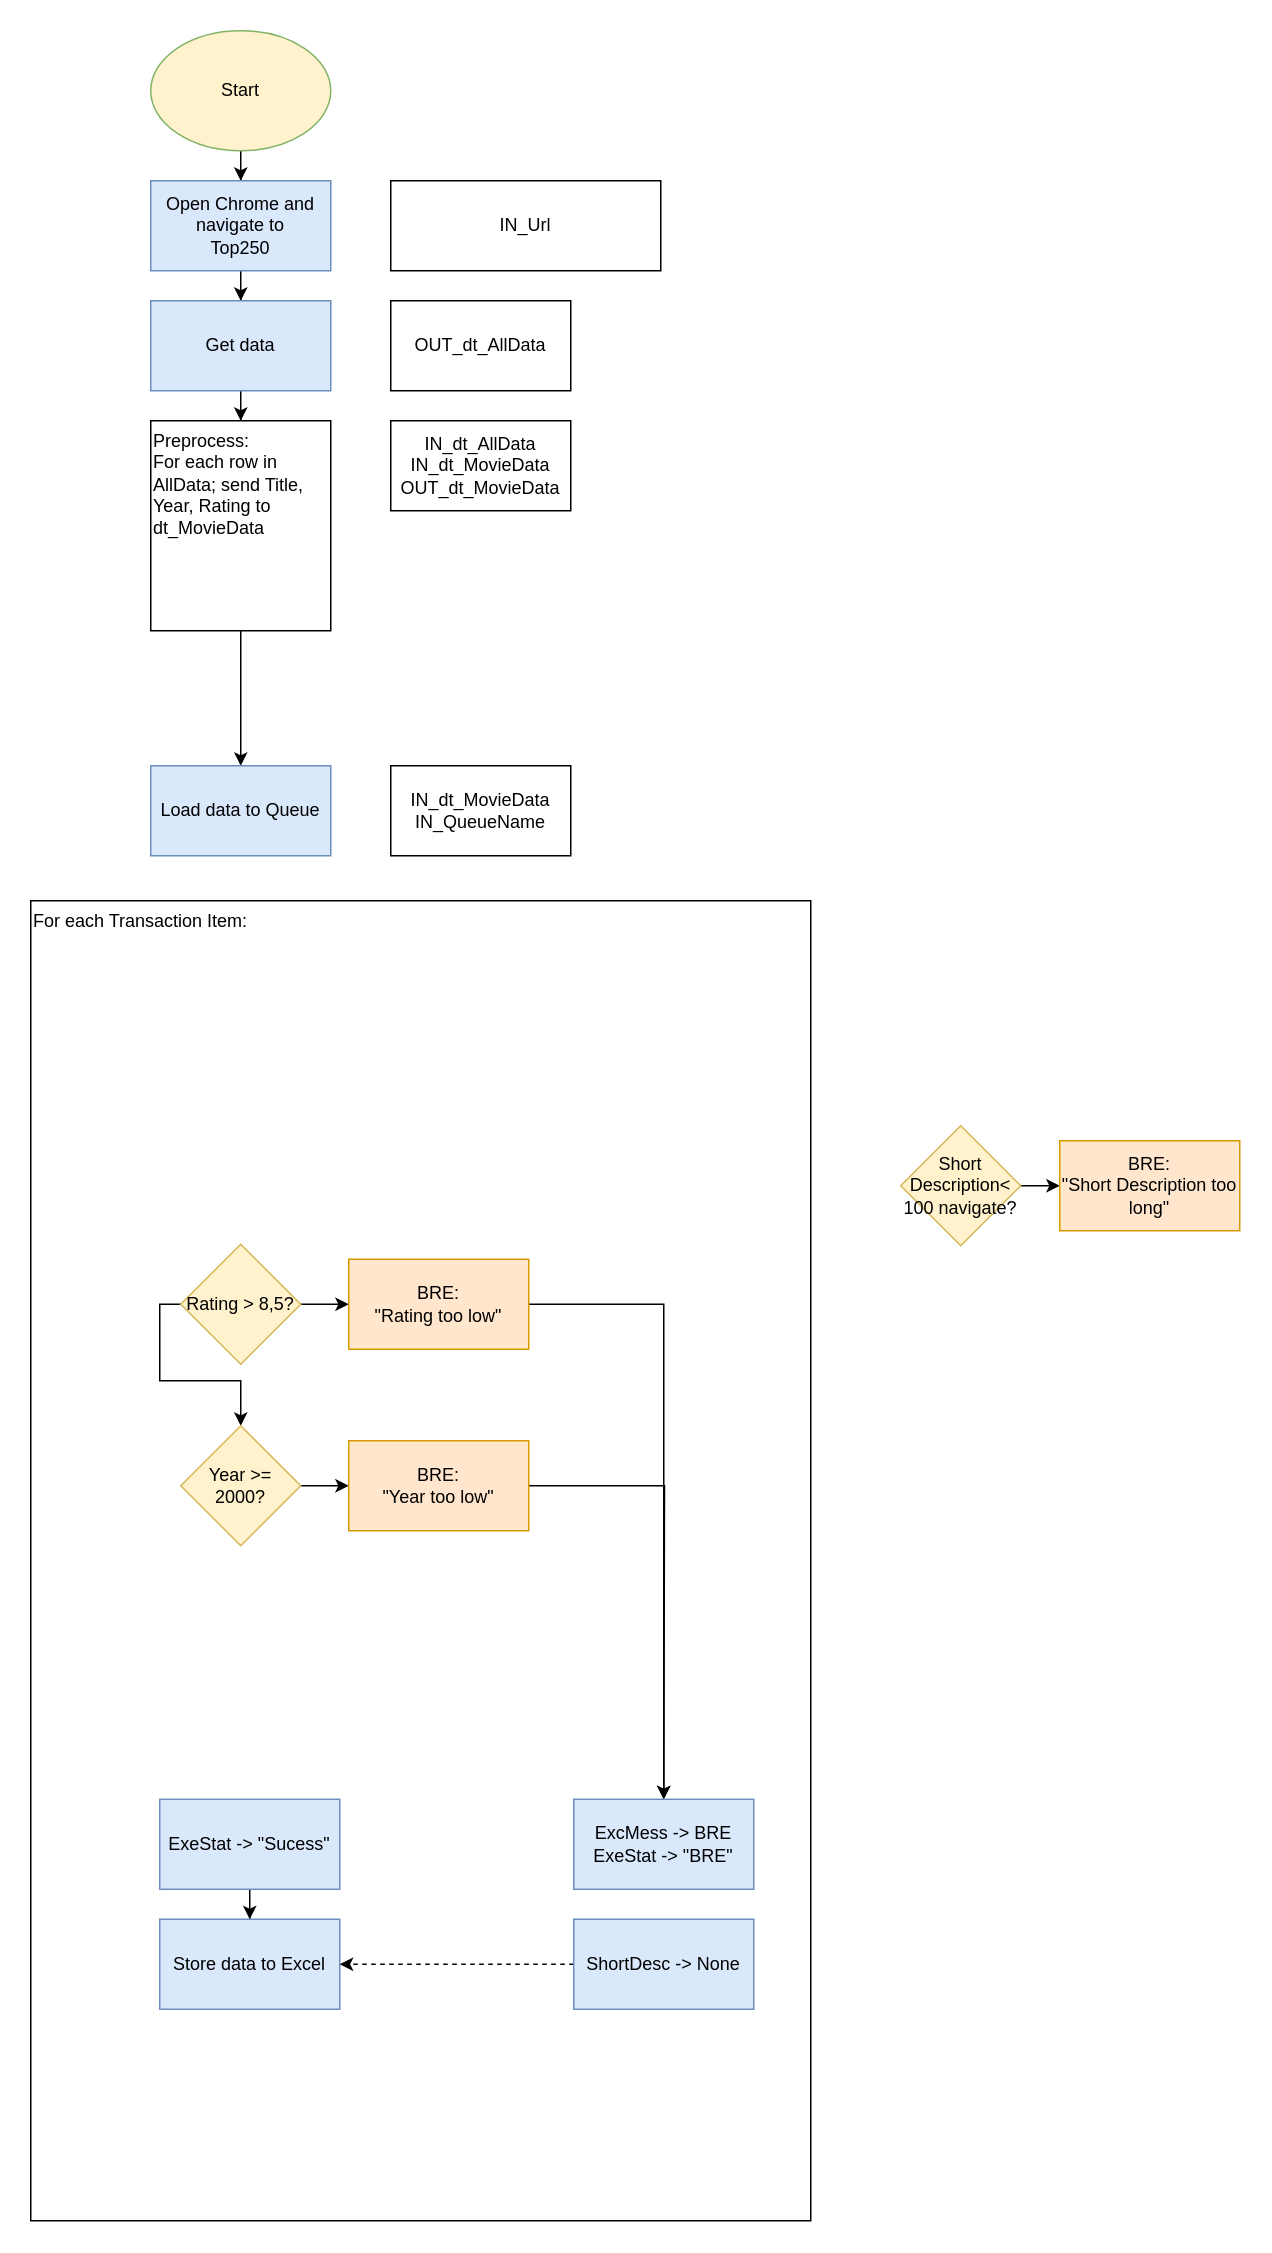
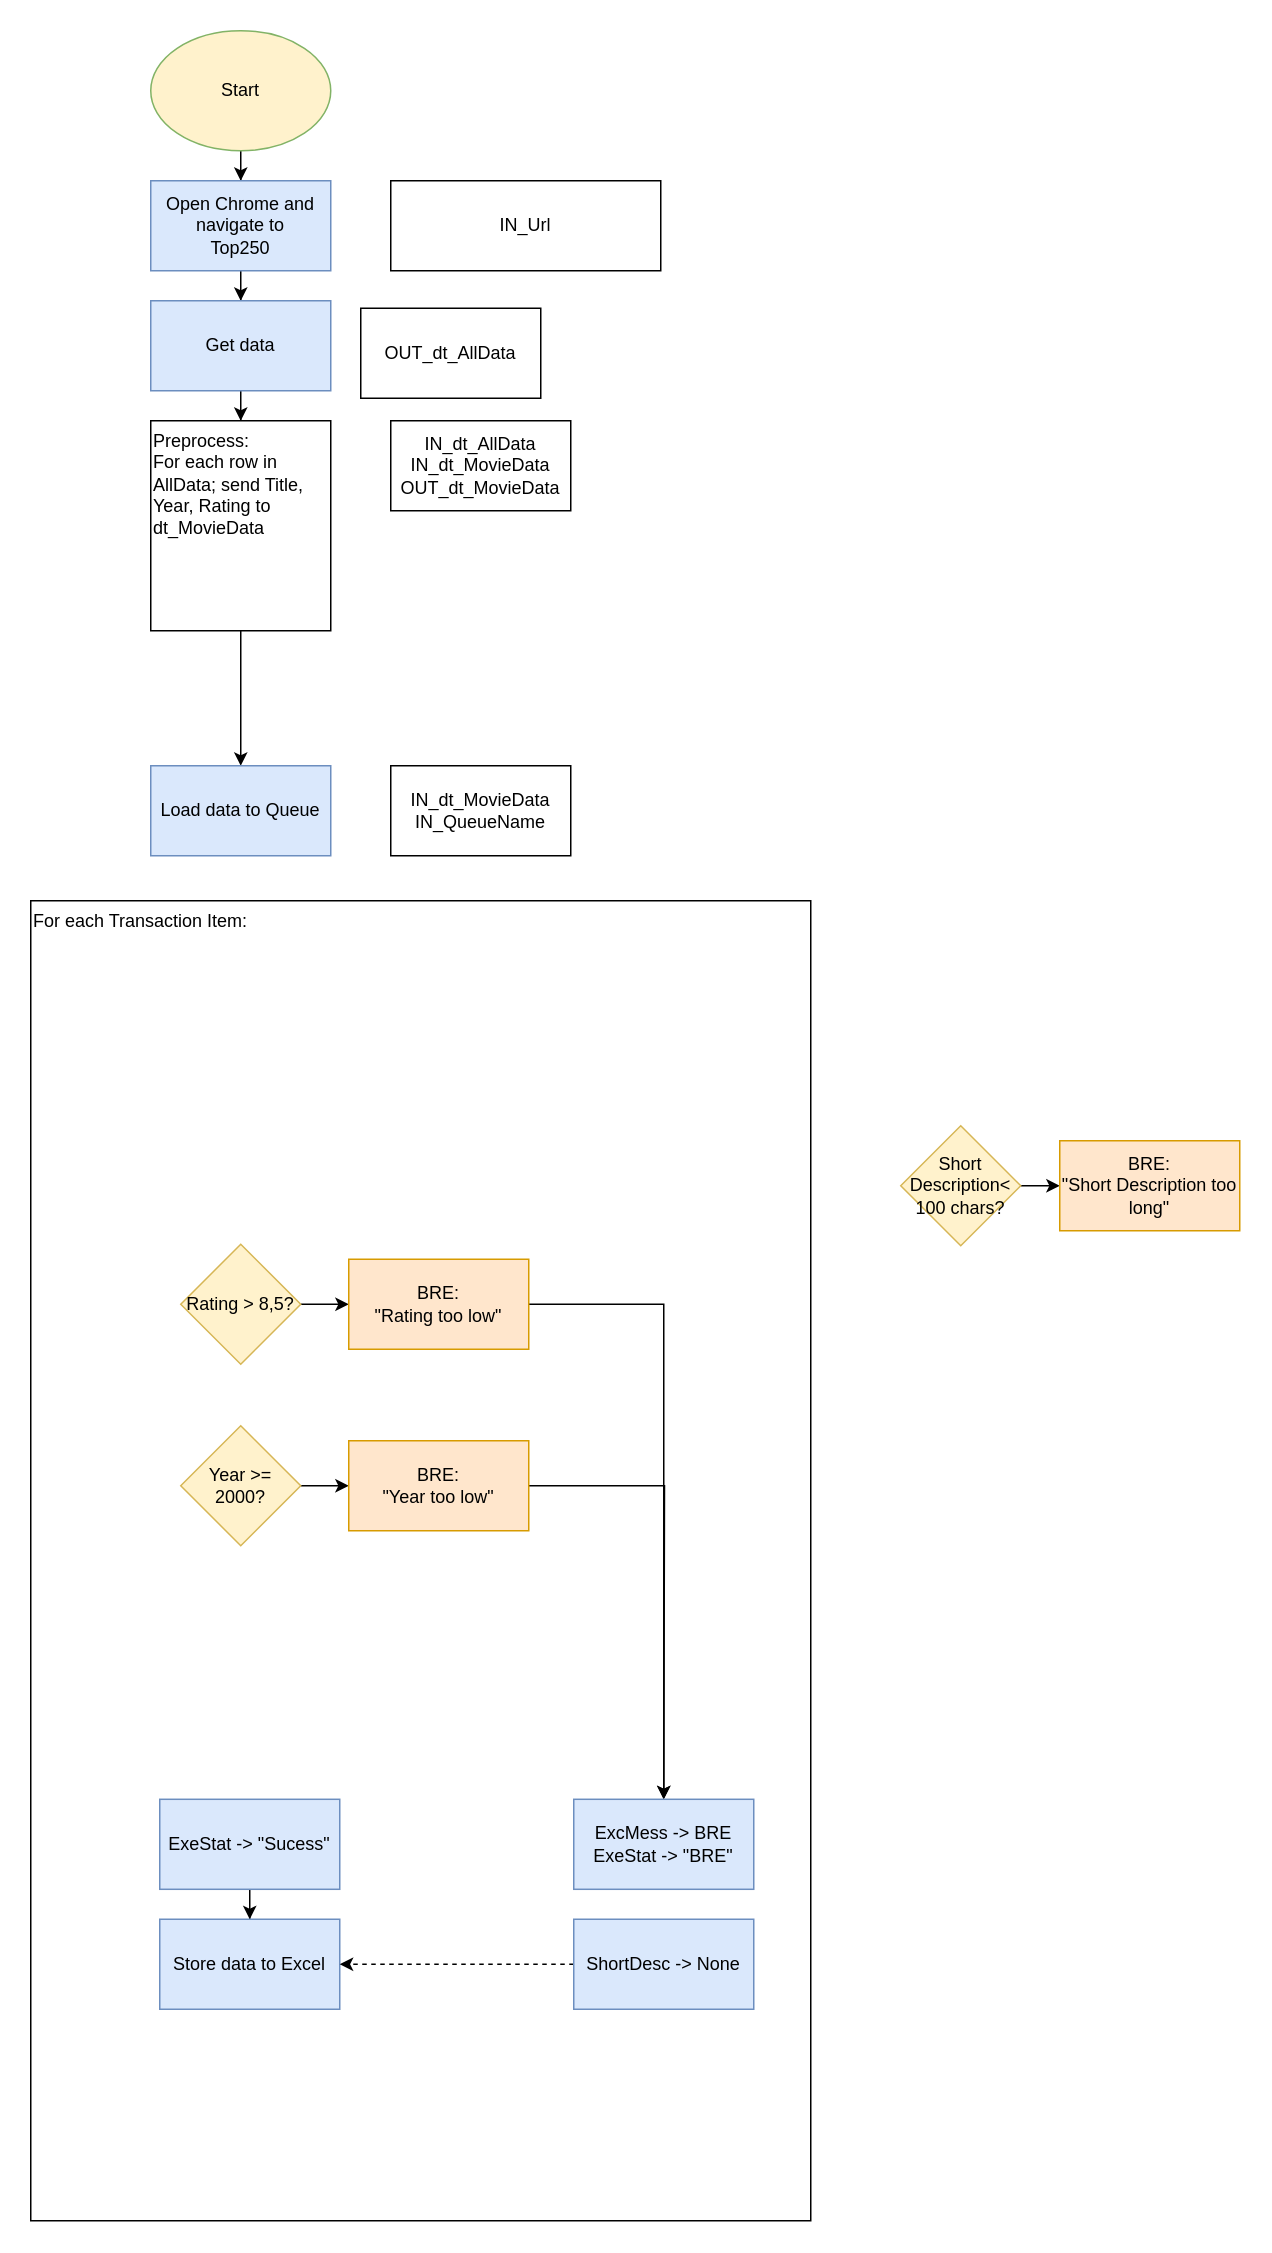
node "OUT_dt_AllData": moved (481, 346) -> (451, 353)
node "Short Description< 100 navigate?": label "Short Description< 100 navigate?" -> "Short Description< 100 chars?"
edge "Rating > 8,5?" -> "Year >= 2000?": removed
